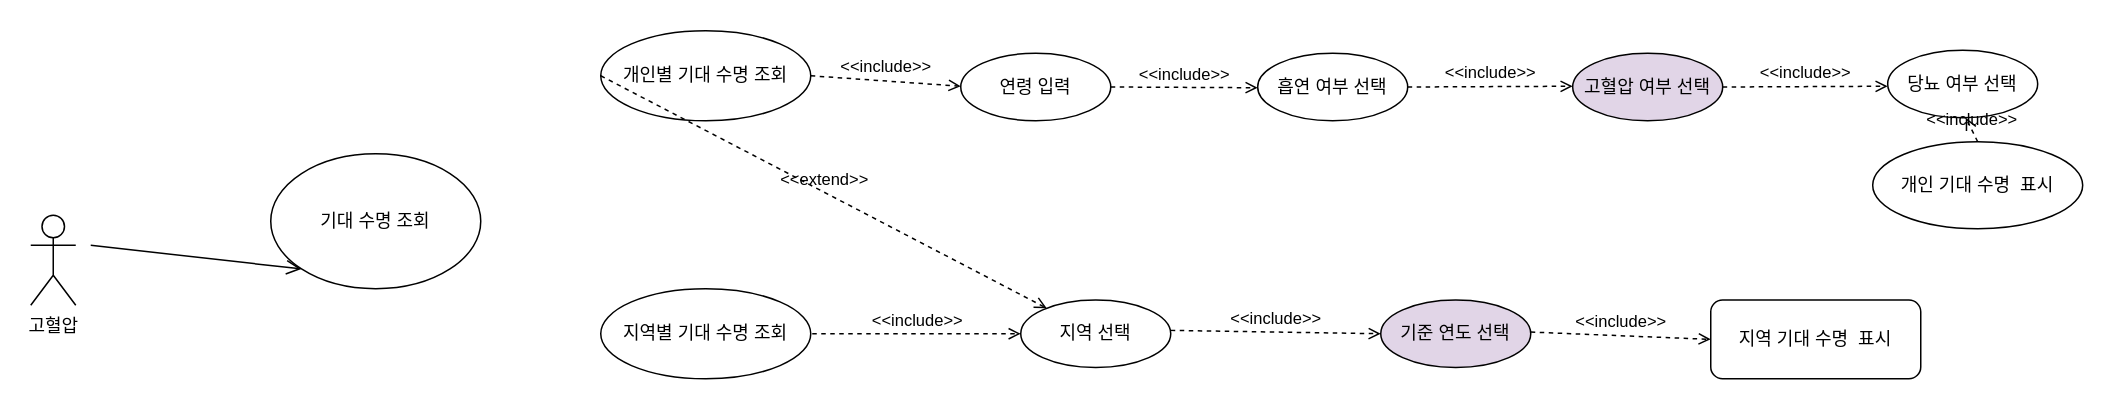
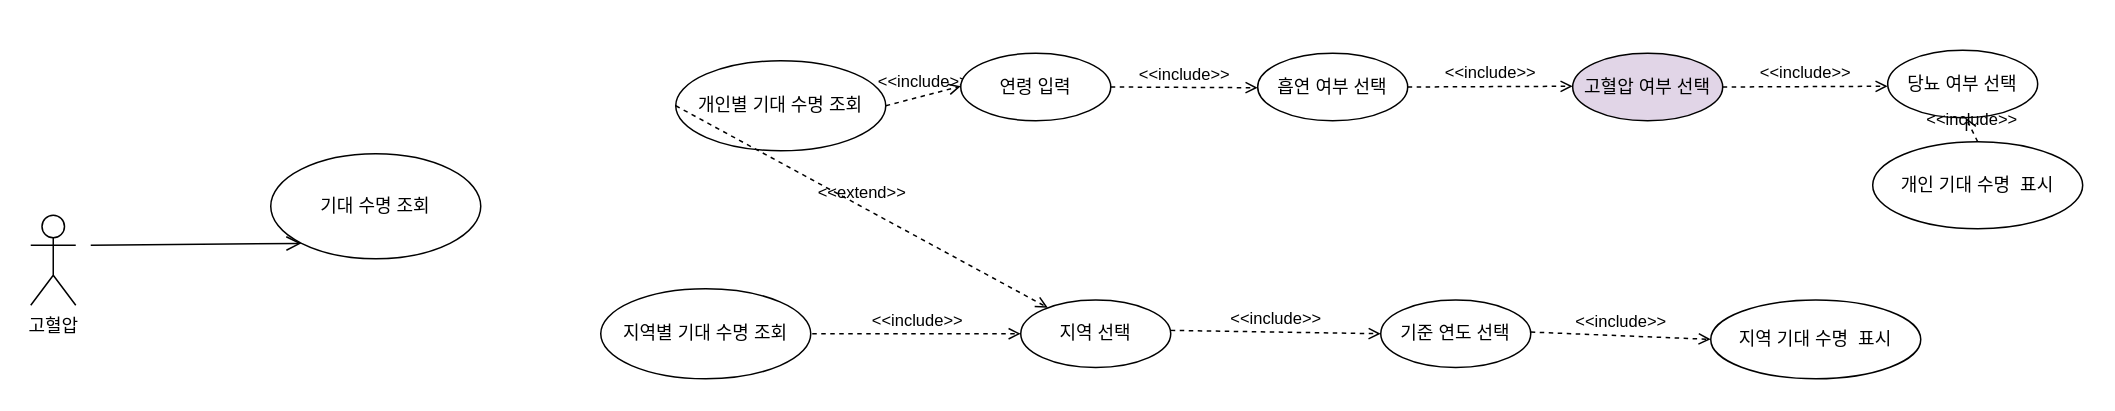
node "개인별 기대 수명 조회": moved (706, 76) -> (781, 106)
node "기대 수명 조회": size 210x135 -> 210x105
node "기준 연도 선택": fillcolor #e1d5e7 -> #ffffff
node "지역 기대 수명 표시": shape rounded rectangle -> ellipse
